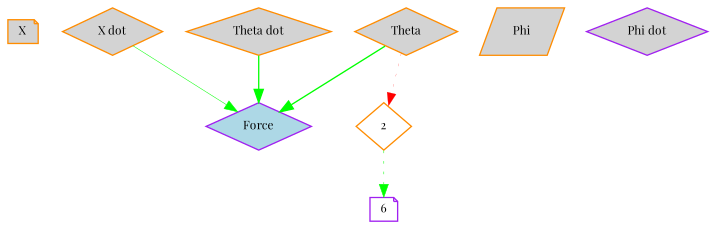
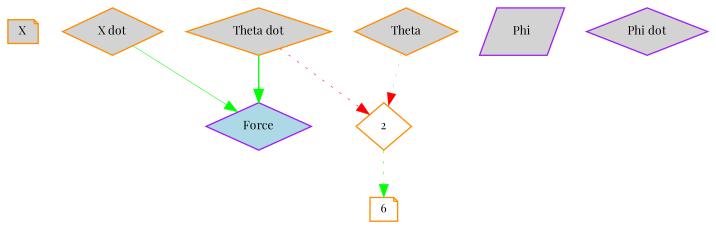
node "Phi": color darkorange -> purple
edge "Theta" -> "Force": removed
edge "Theta dot" -> "2": added
node "6": color purple -> darkorange
